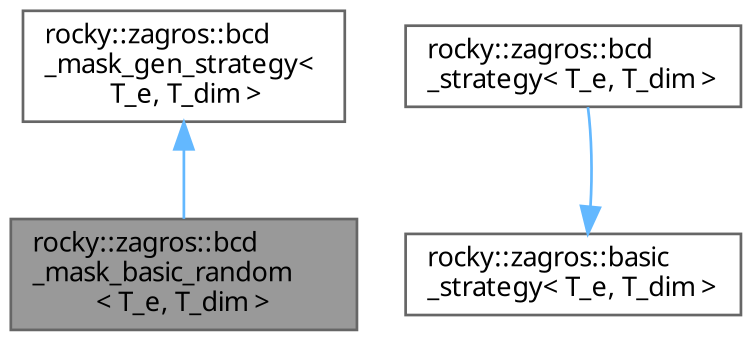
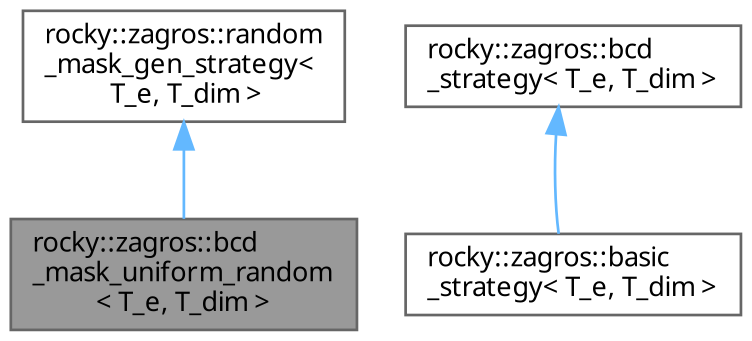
node "rocky::zagros::bcd _mask_gen_strategy< T_e, T_dim >": label "rocky::zagros::bcd _mask_gen_strategy< T_e, T_dim >" -> "rocky::zagros::random _mask_gen_strategy< T_e, T_dim >"
edge "rocky::zagros::bcd _strategy< T_e, T_dim >" -> "rocky::zagros::basic _strategy< T_e, T_dim >": reversed
node "rocky::zagros::bcd _mask_basic_random < T_e, T_dim >": label "rocky::zagros::bcd _mask_basic_random < T_e, T_dim >" -> "rocky::zagros::bcd _mask_uniform_random < T_e, T_dim >"
